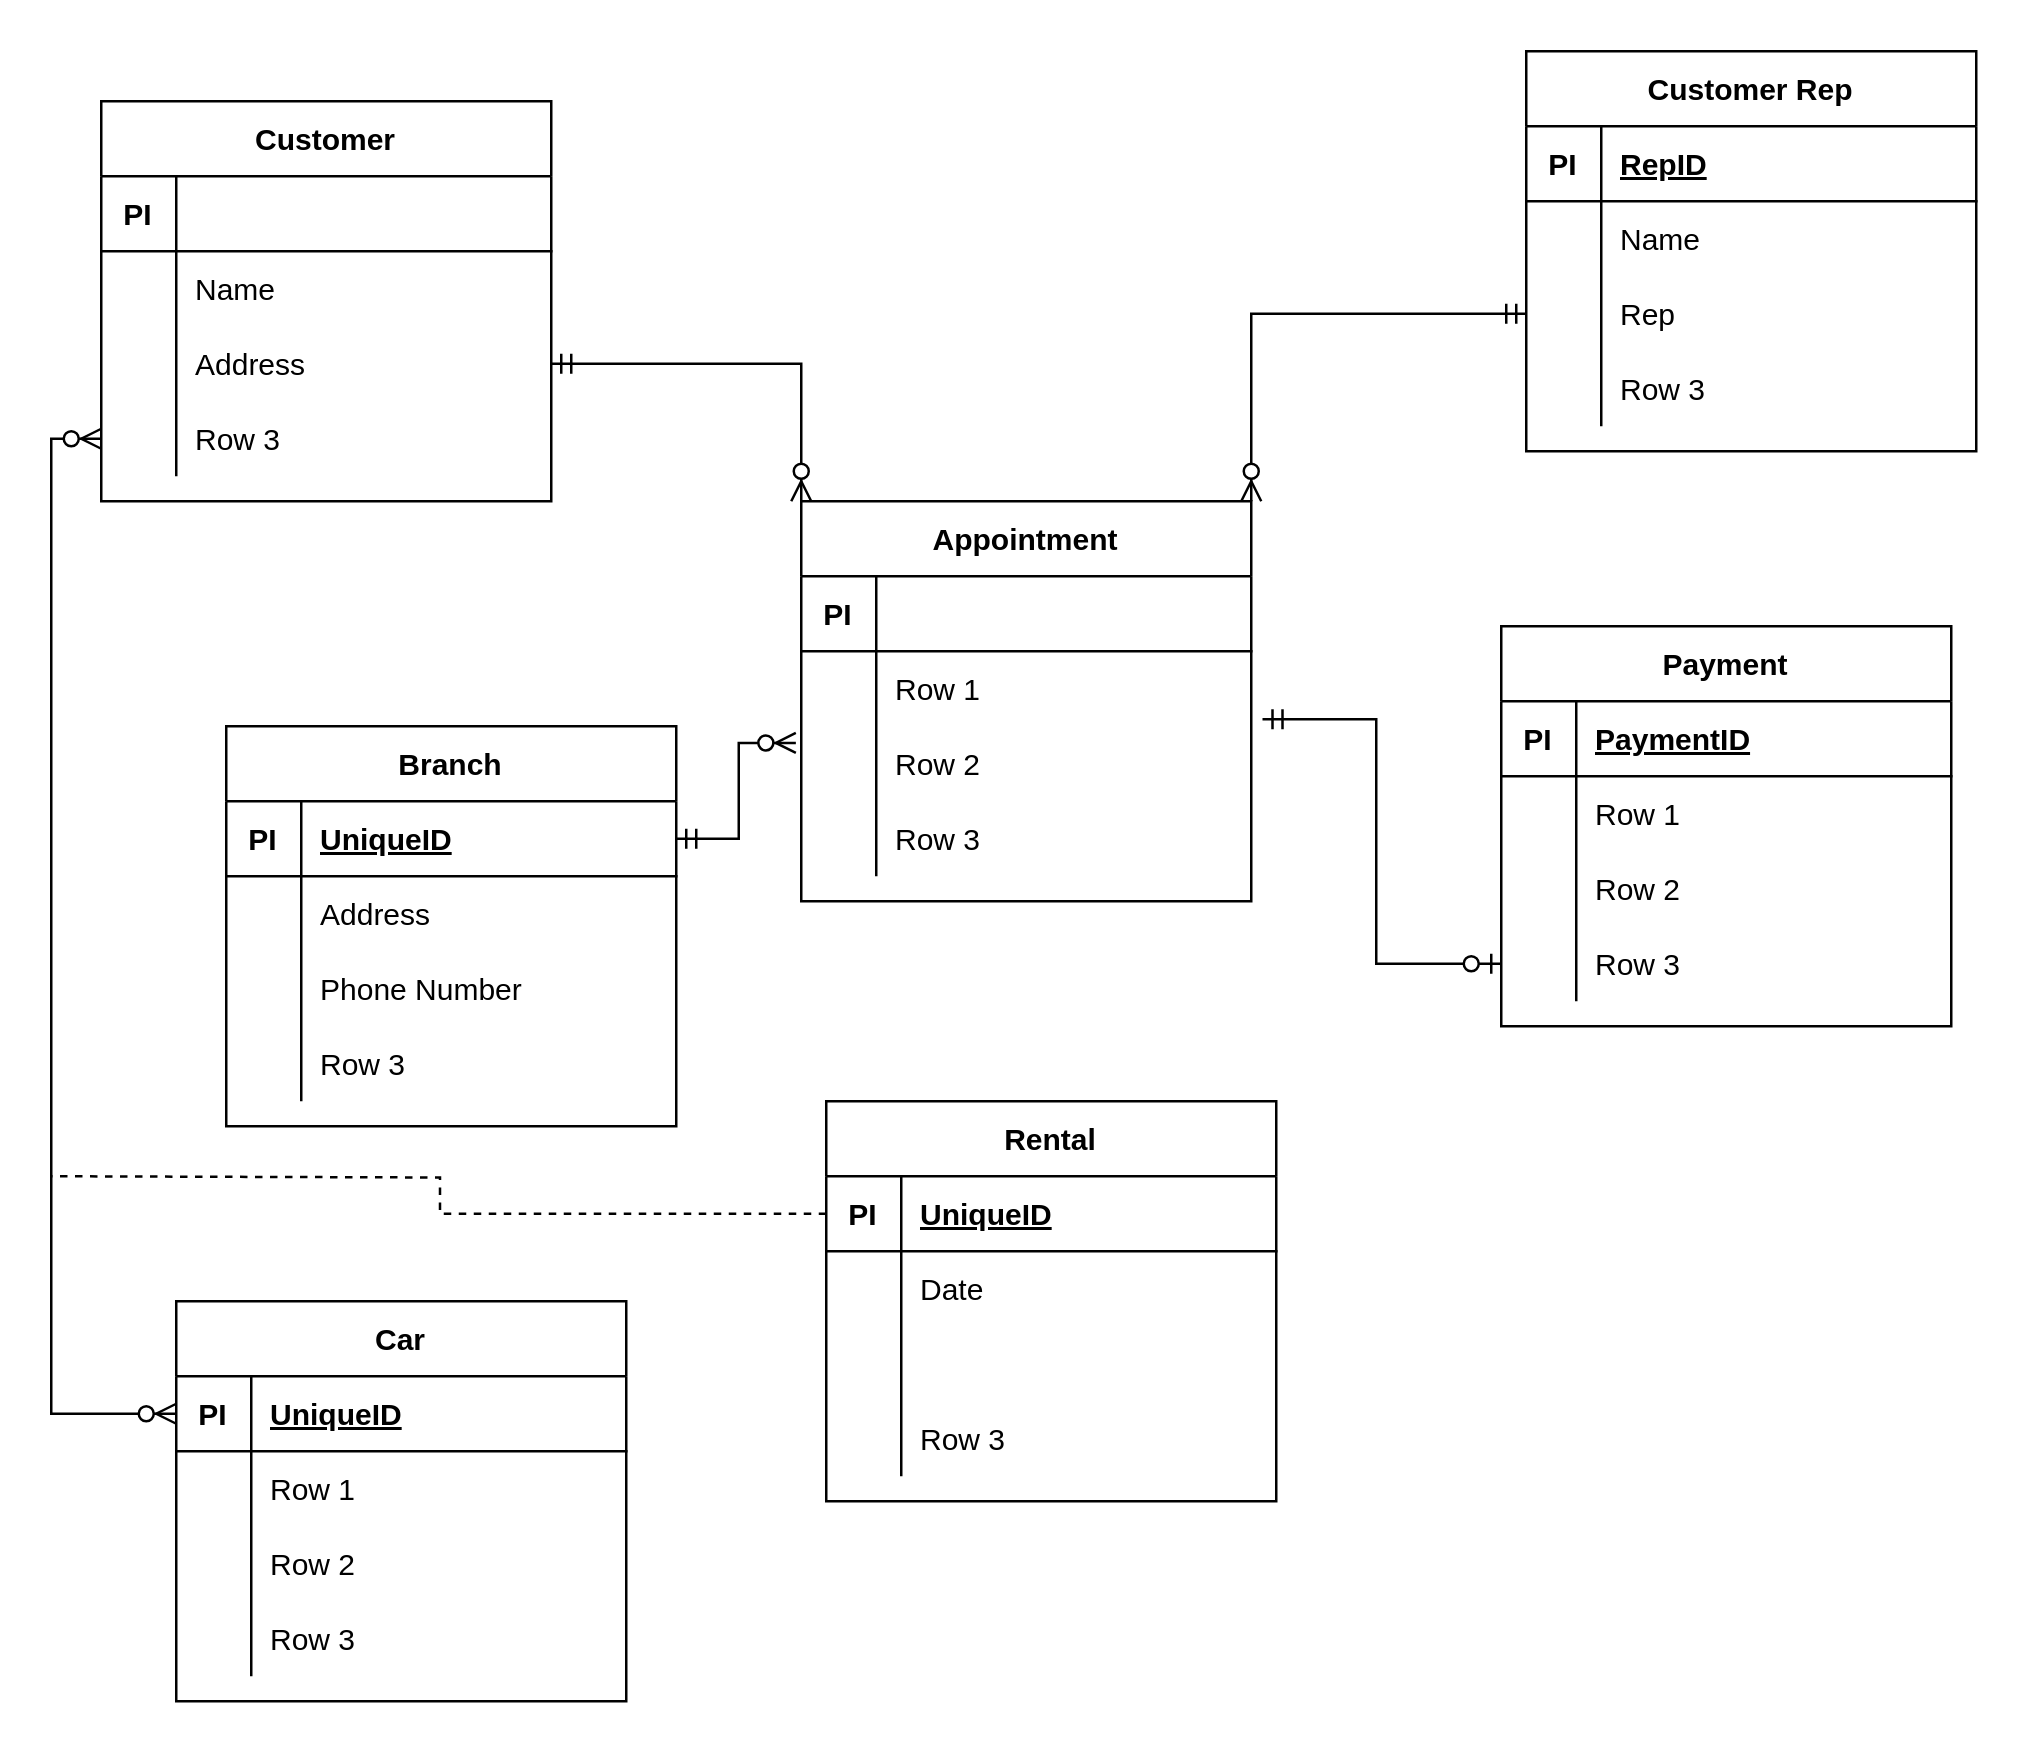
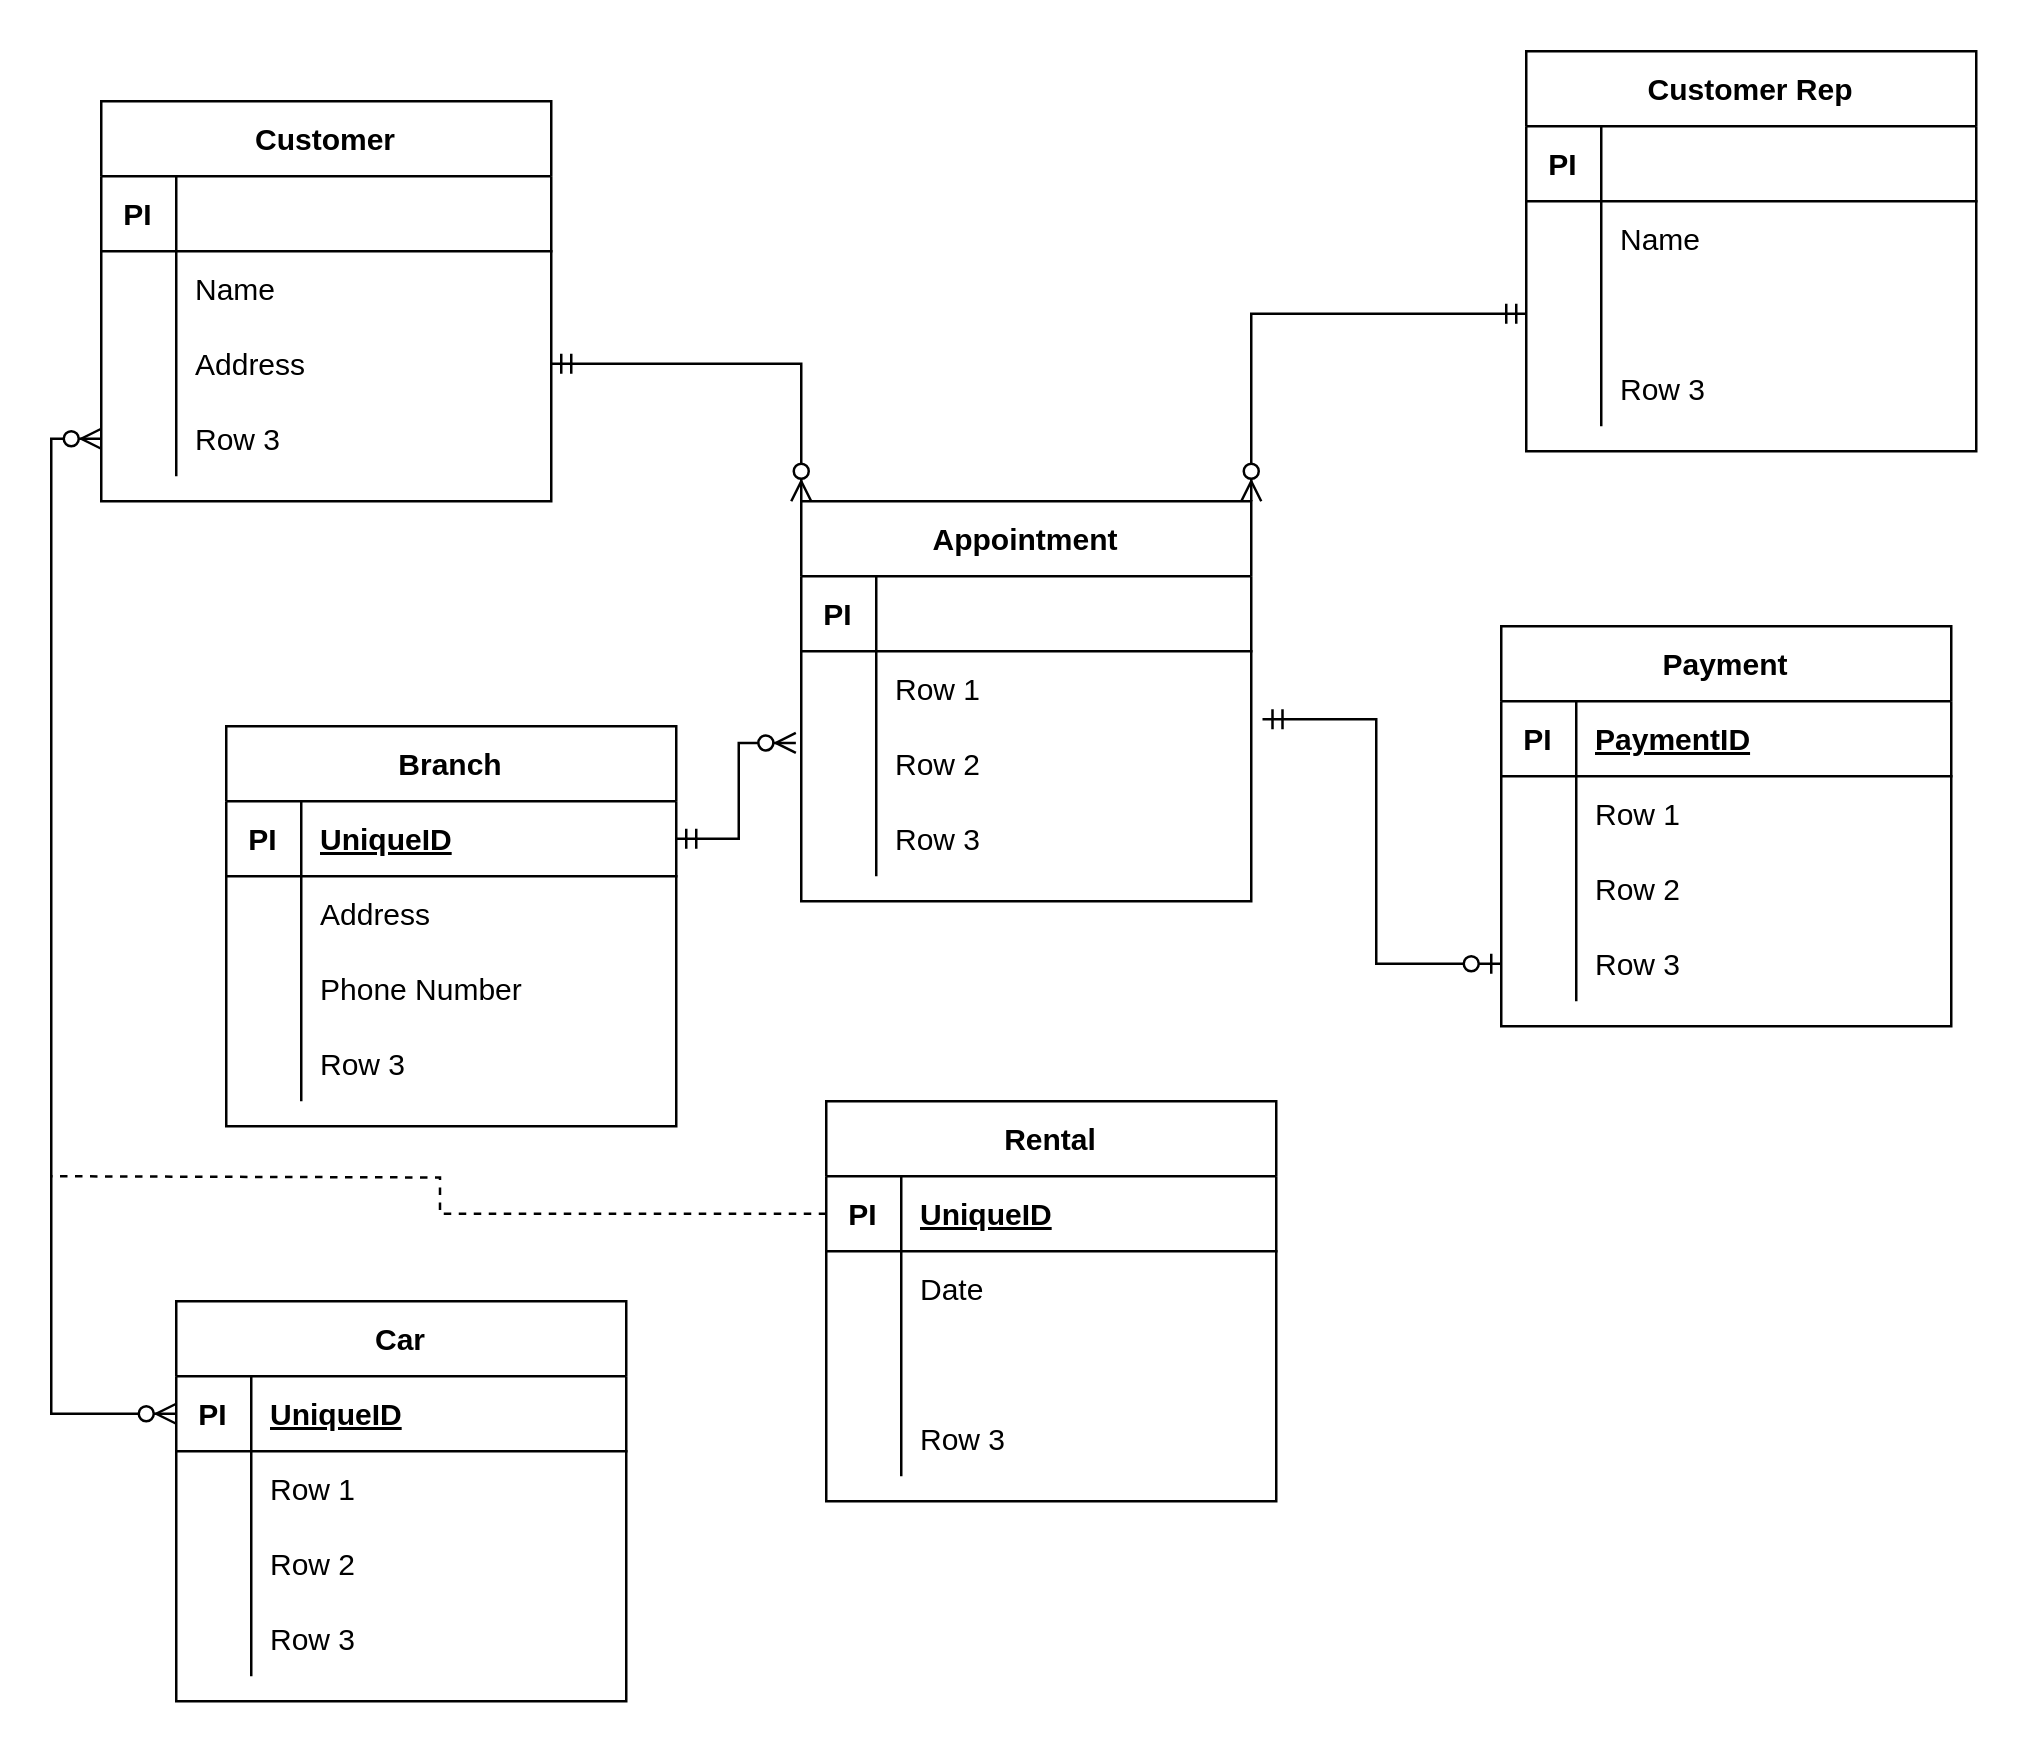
node "RepID": removed
node "Rep": removed
